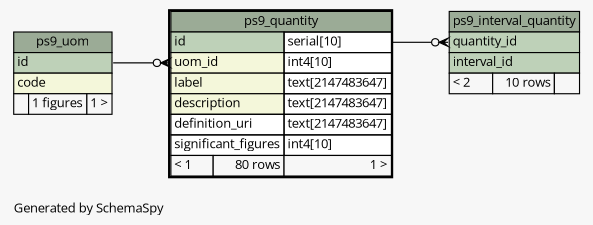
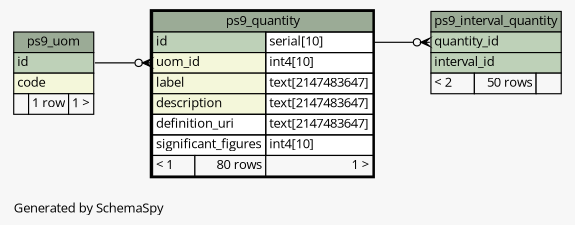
node "ps9_interval_quantity": text "10 rows" -> "50 rows"
node "ps9_uom": text "1 figures" -> "1 row"
